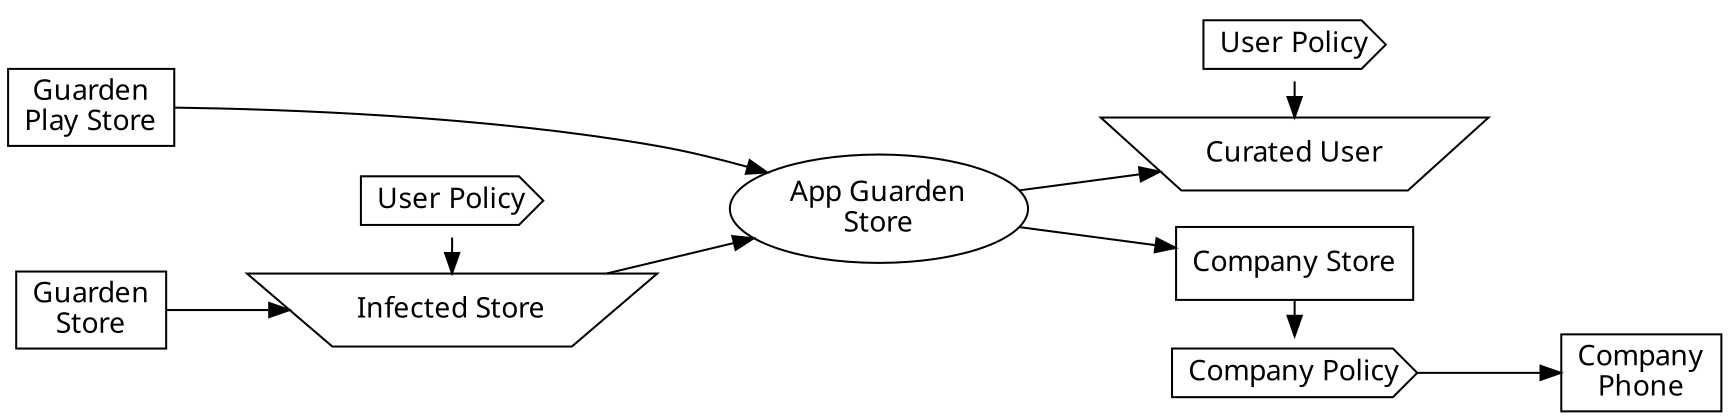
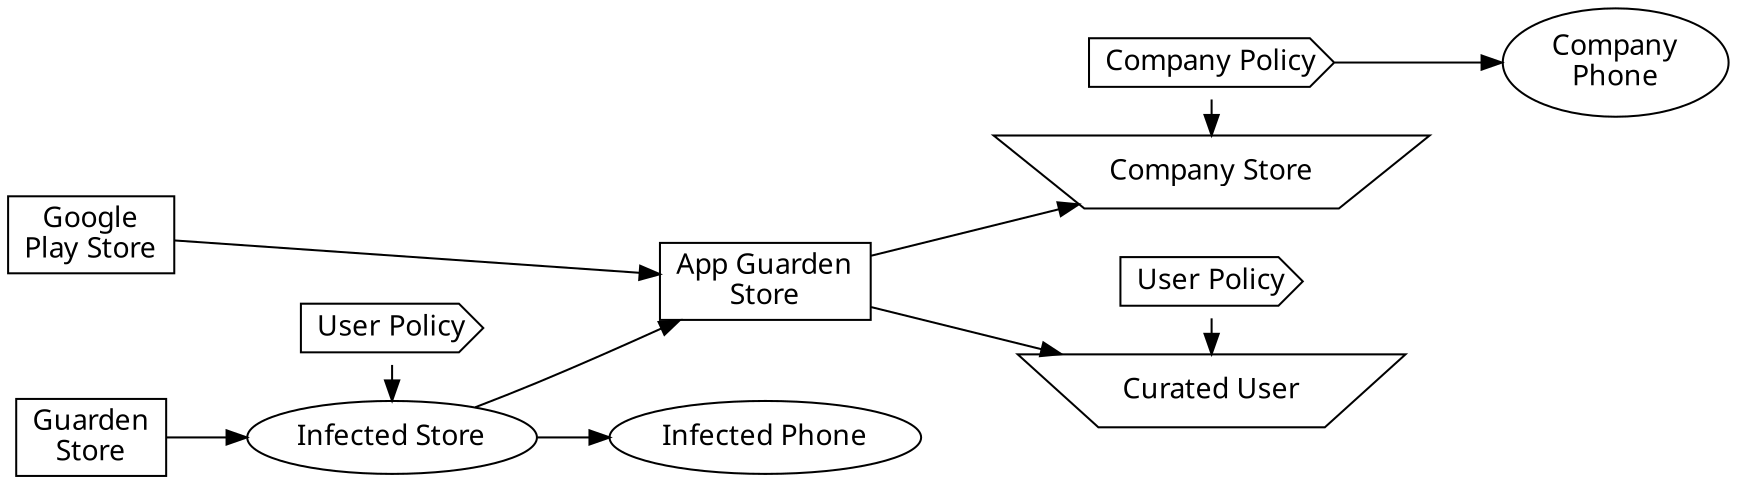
node "Guarden Play Store": label "Guarden Play Store" -> "Google Play Store"
node "App Guarden Store": shape ellipse -> box
node "Company Store": shape box -> invtrapezium
edge "Company Store" -> "Company Policy": reversed
node "Infected Store": shape invtrapezium -> ellipse
node "Company Phone": shape box -> ellipse
node "Infected Phone": added
